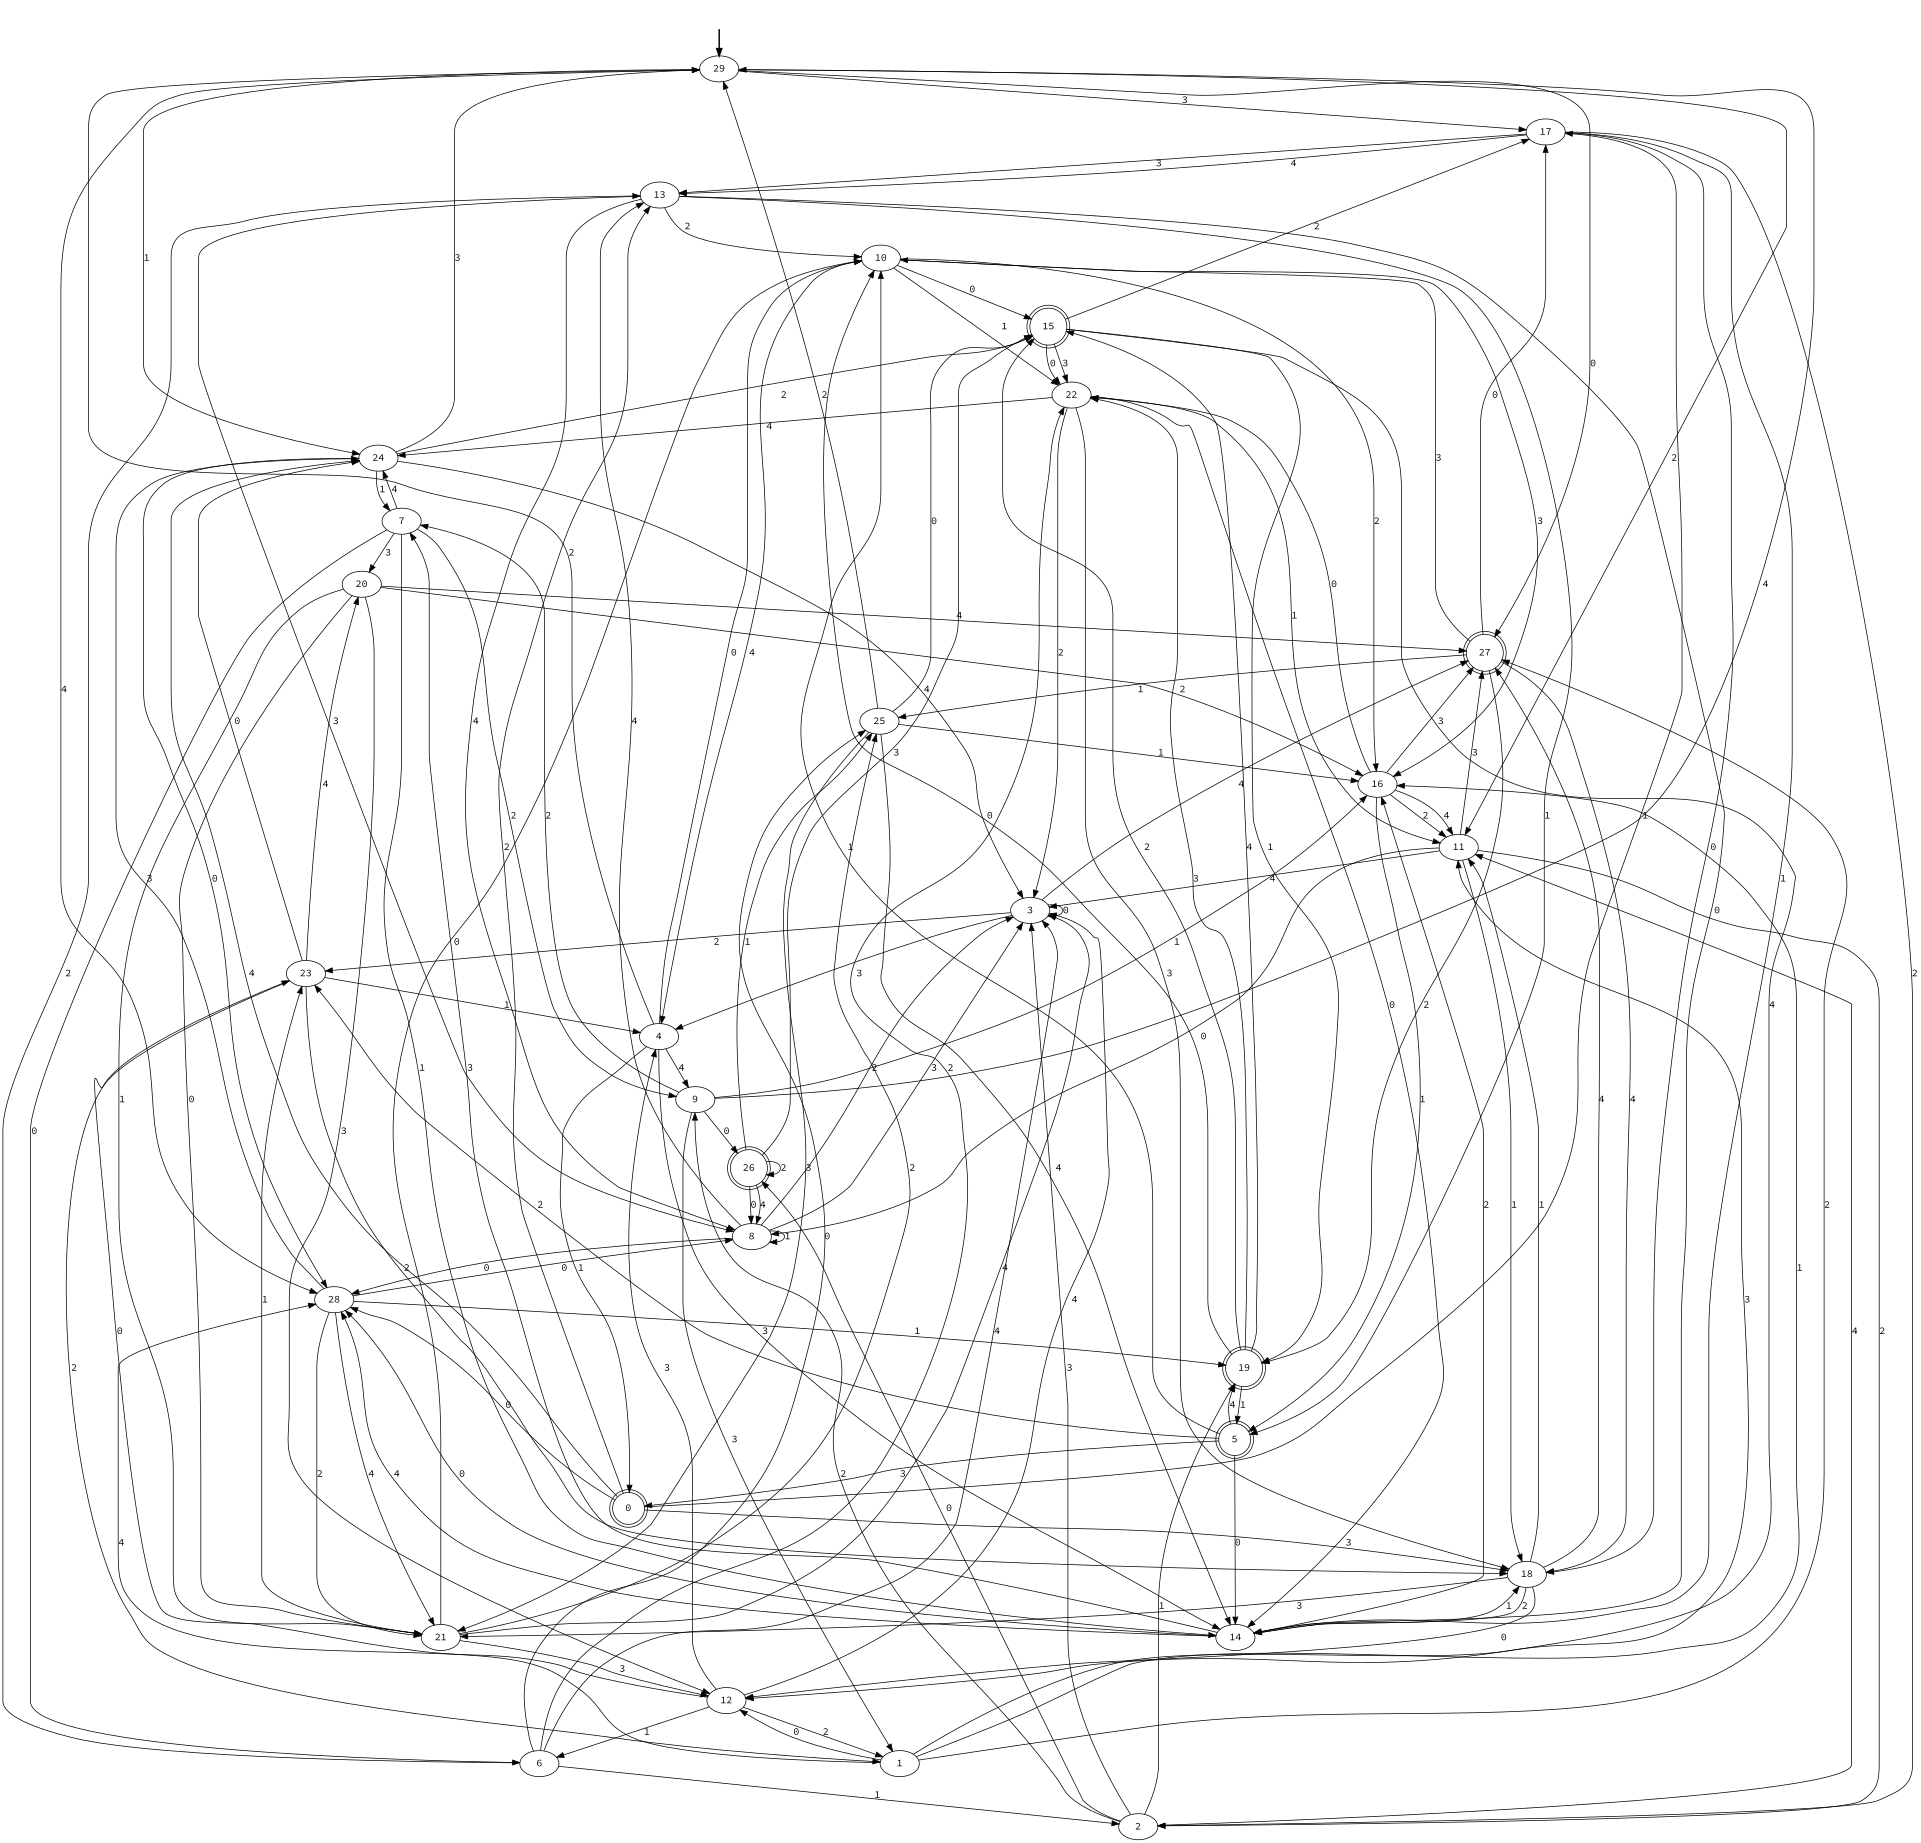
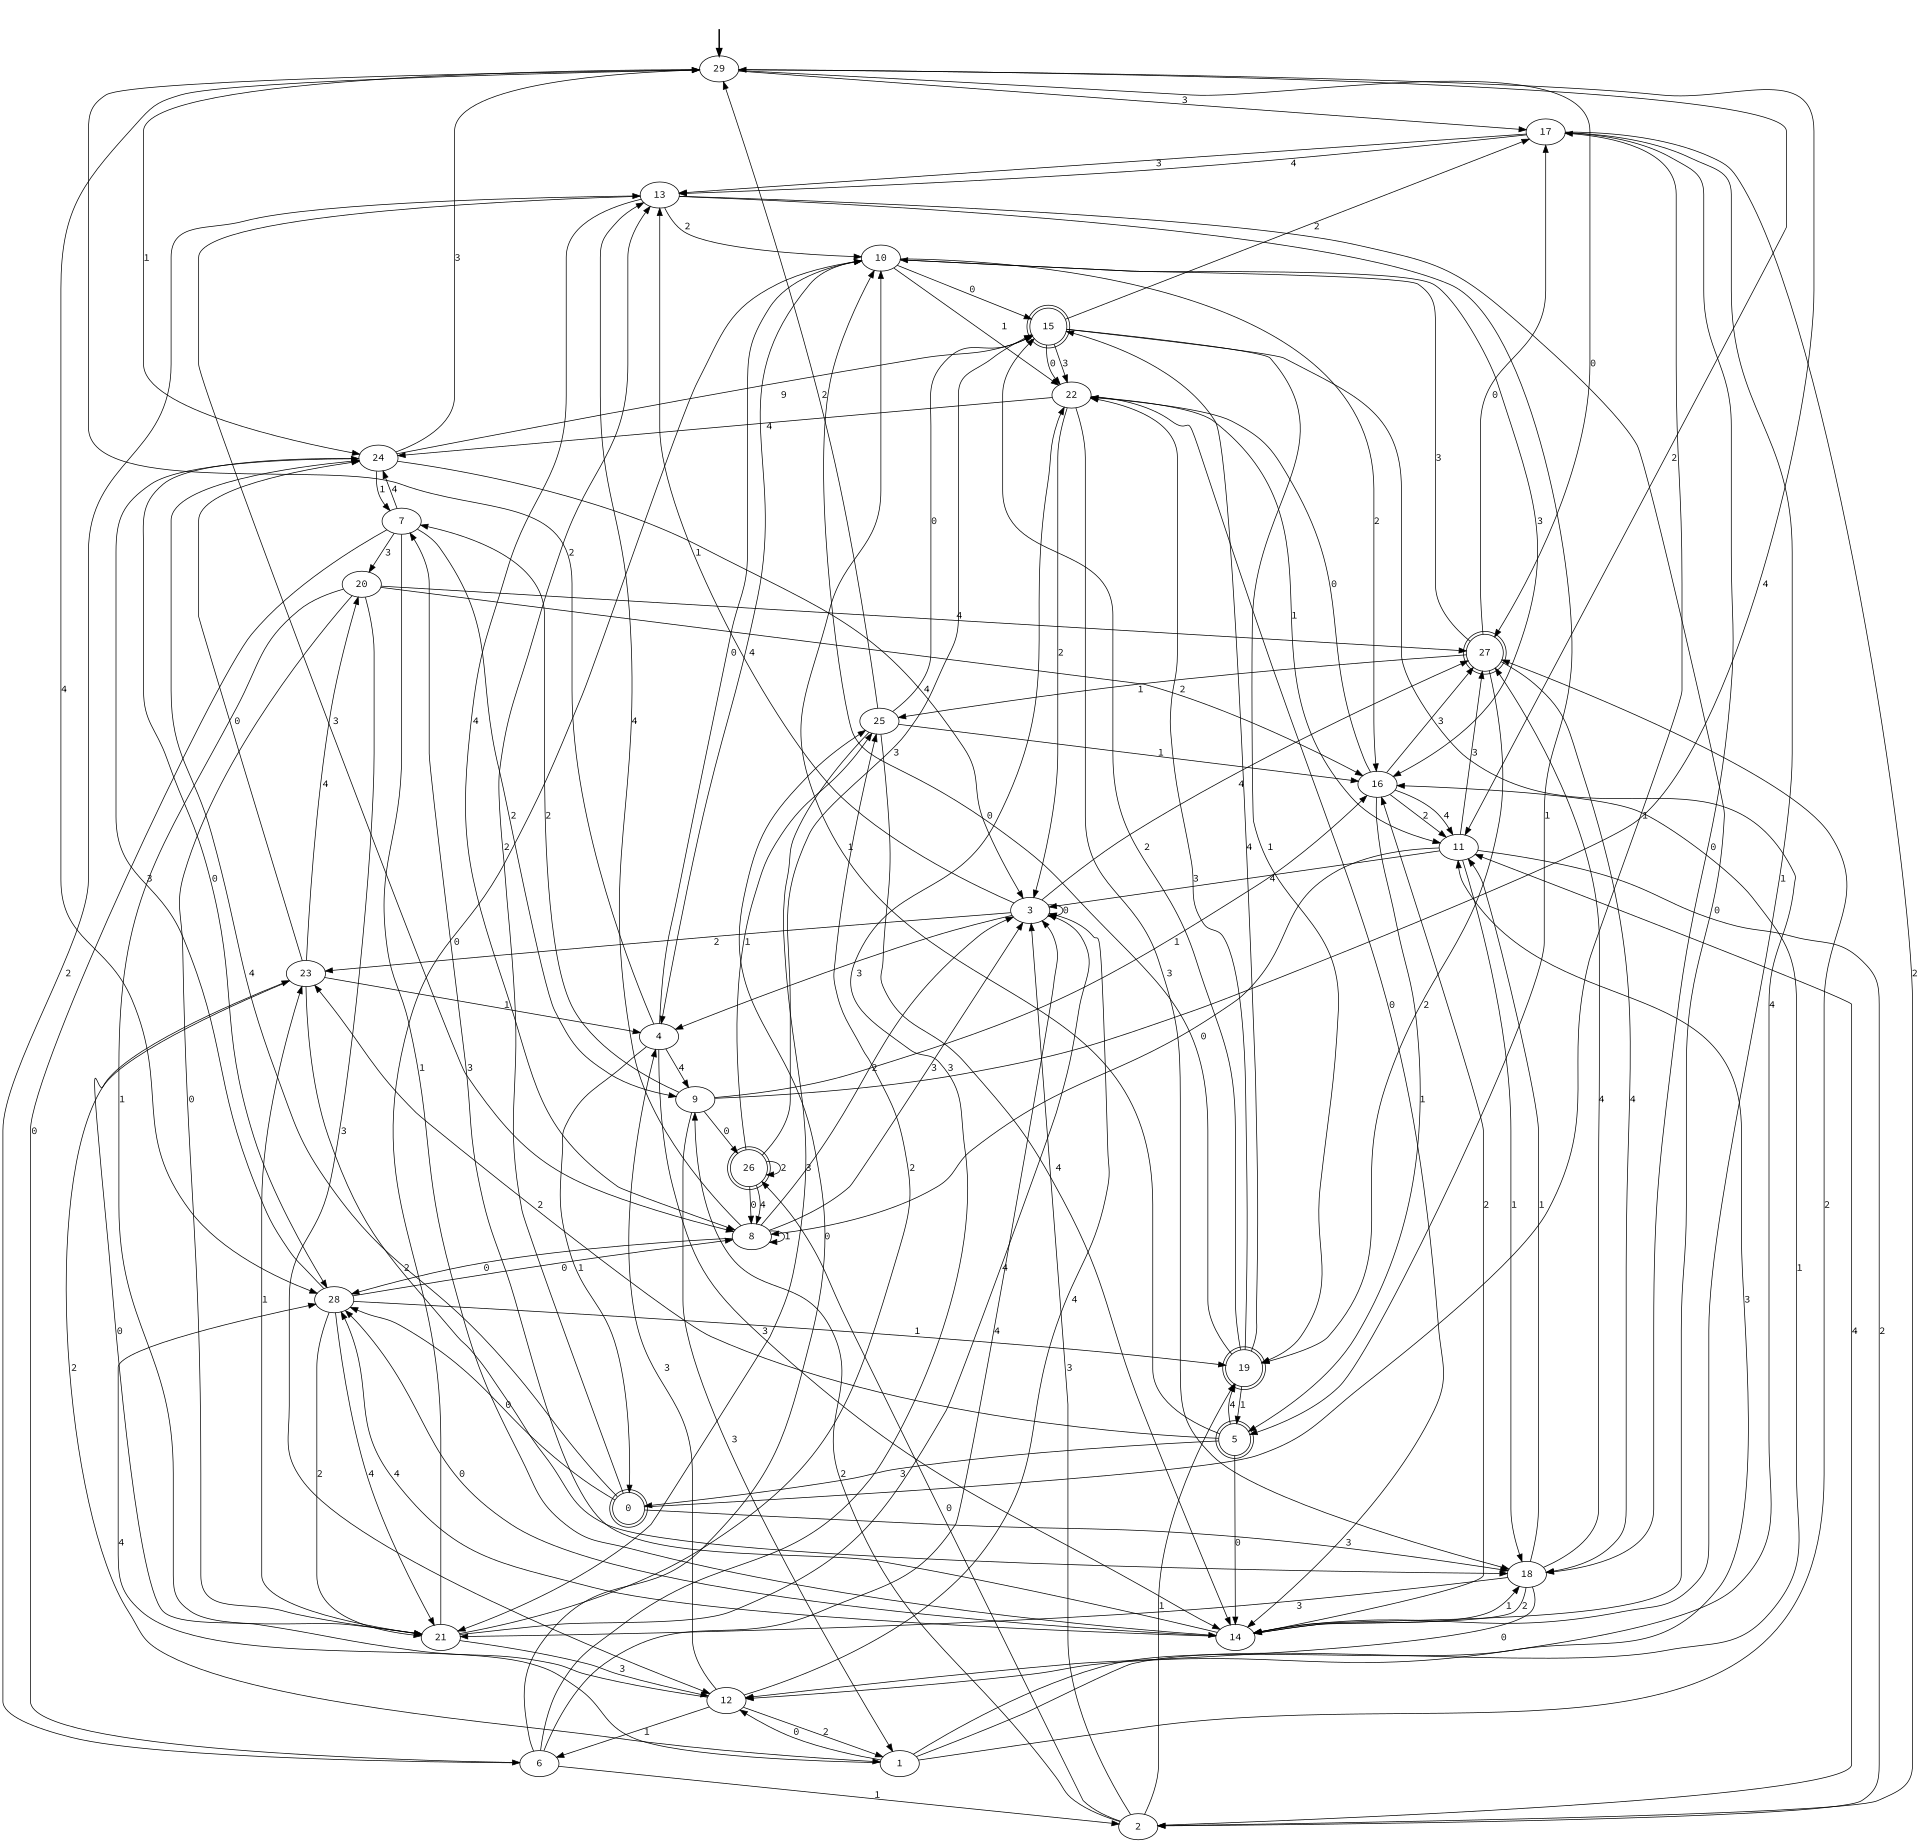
edge "24" -> "15": label "2" -> "9"
edge "3" -> "13": added, label "1"
edge "6" -> "22": label "2" -> "3"
